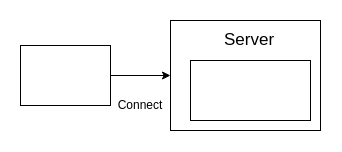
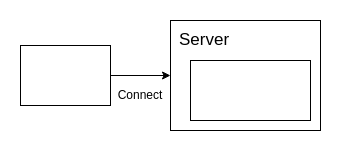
node "Server": moved (250, 41) -> (205, 41)
node "Connect": moved (141, 106) -> (141, 96)
